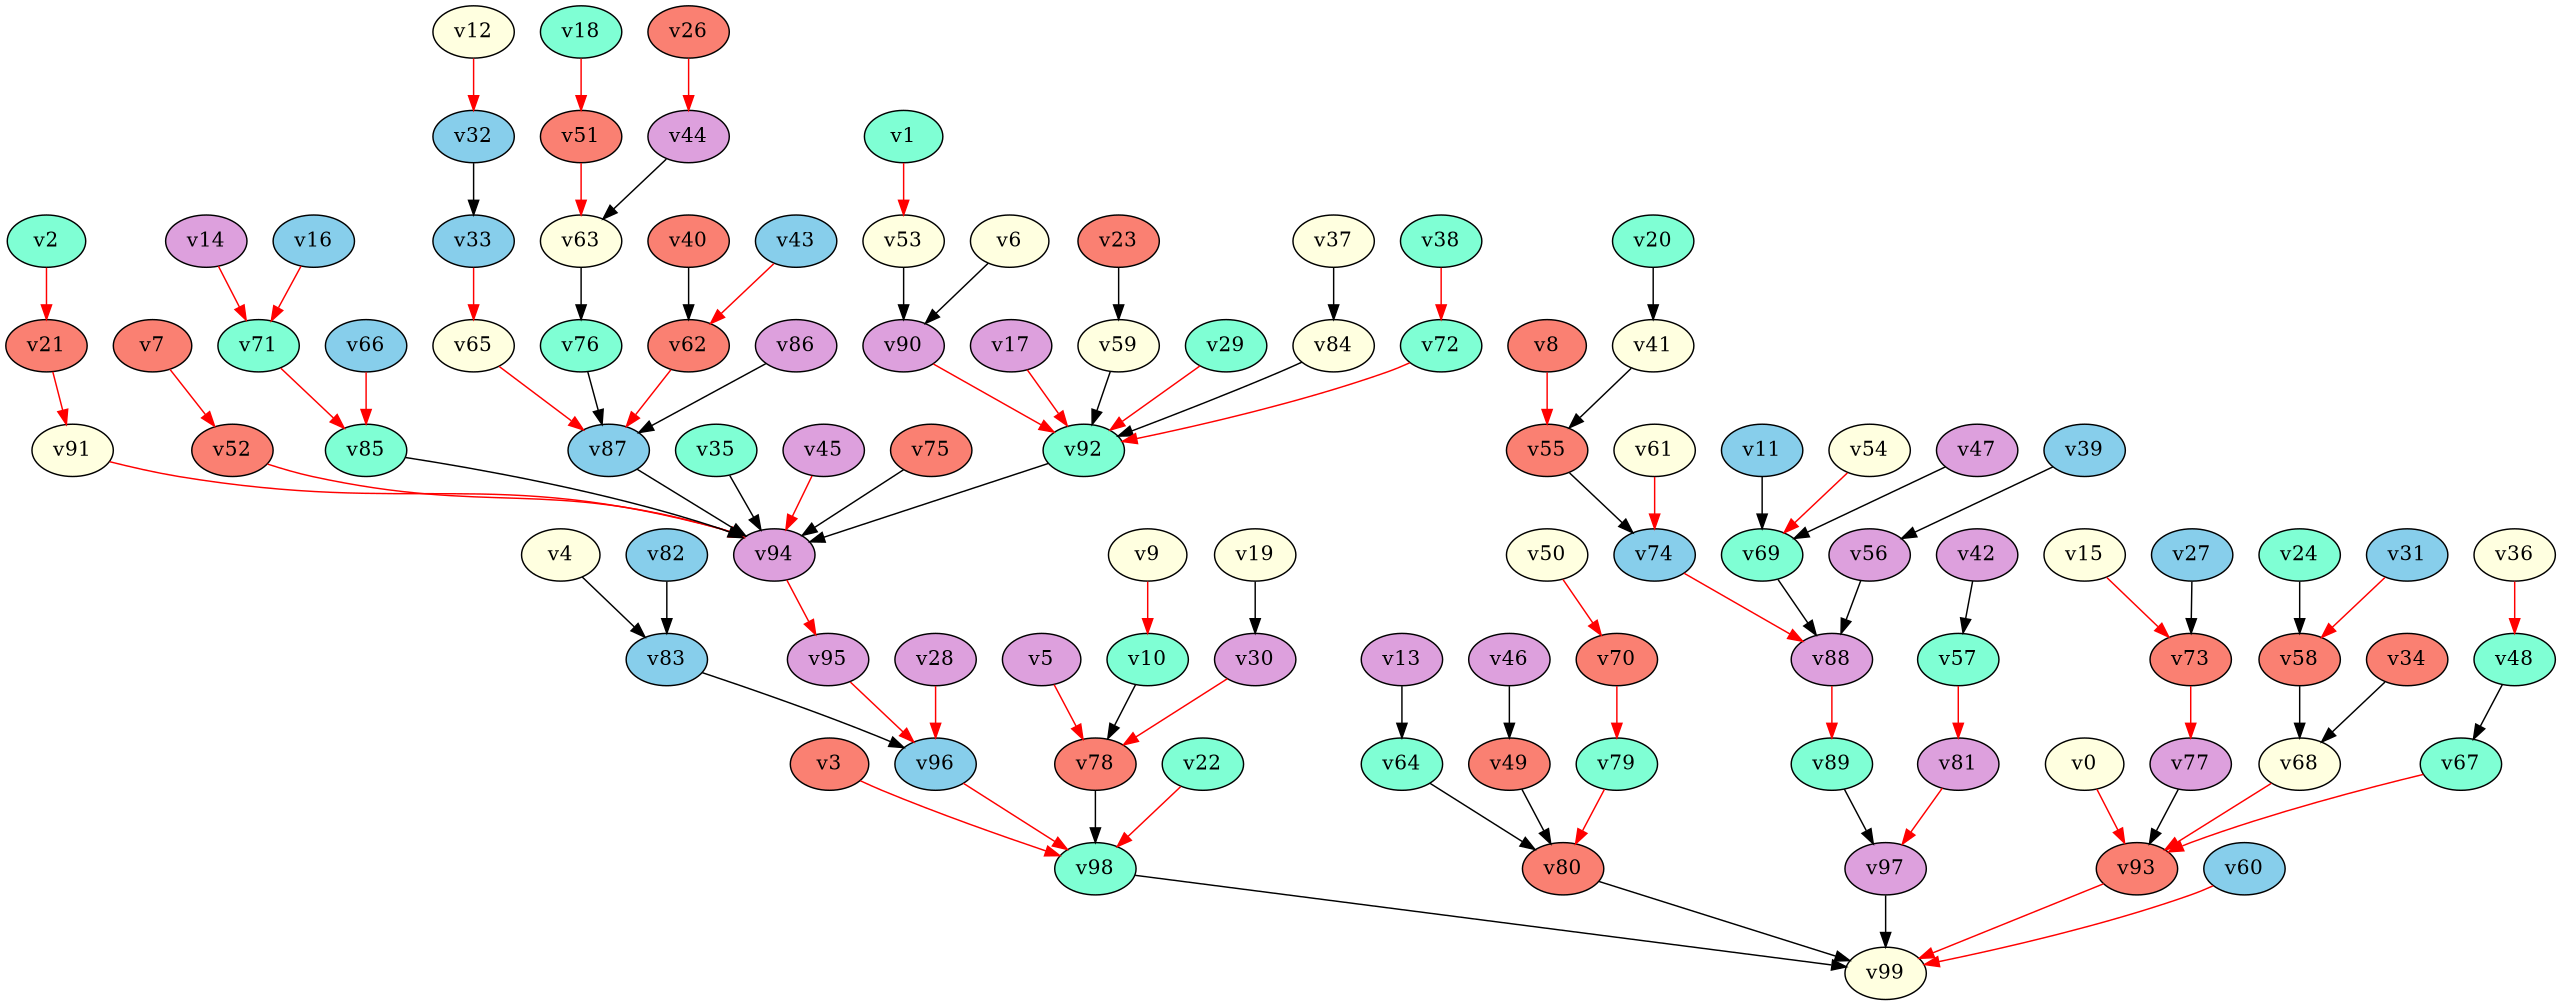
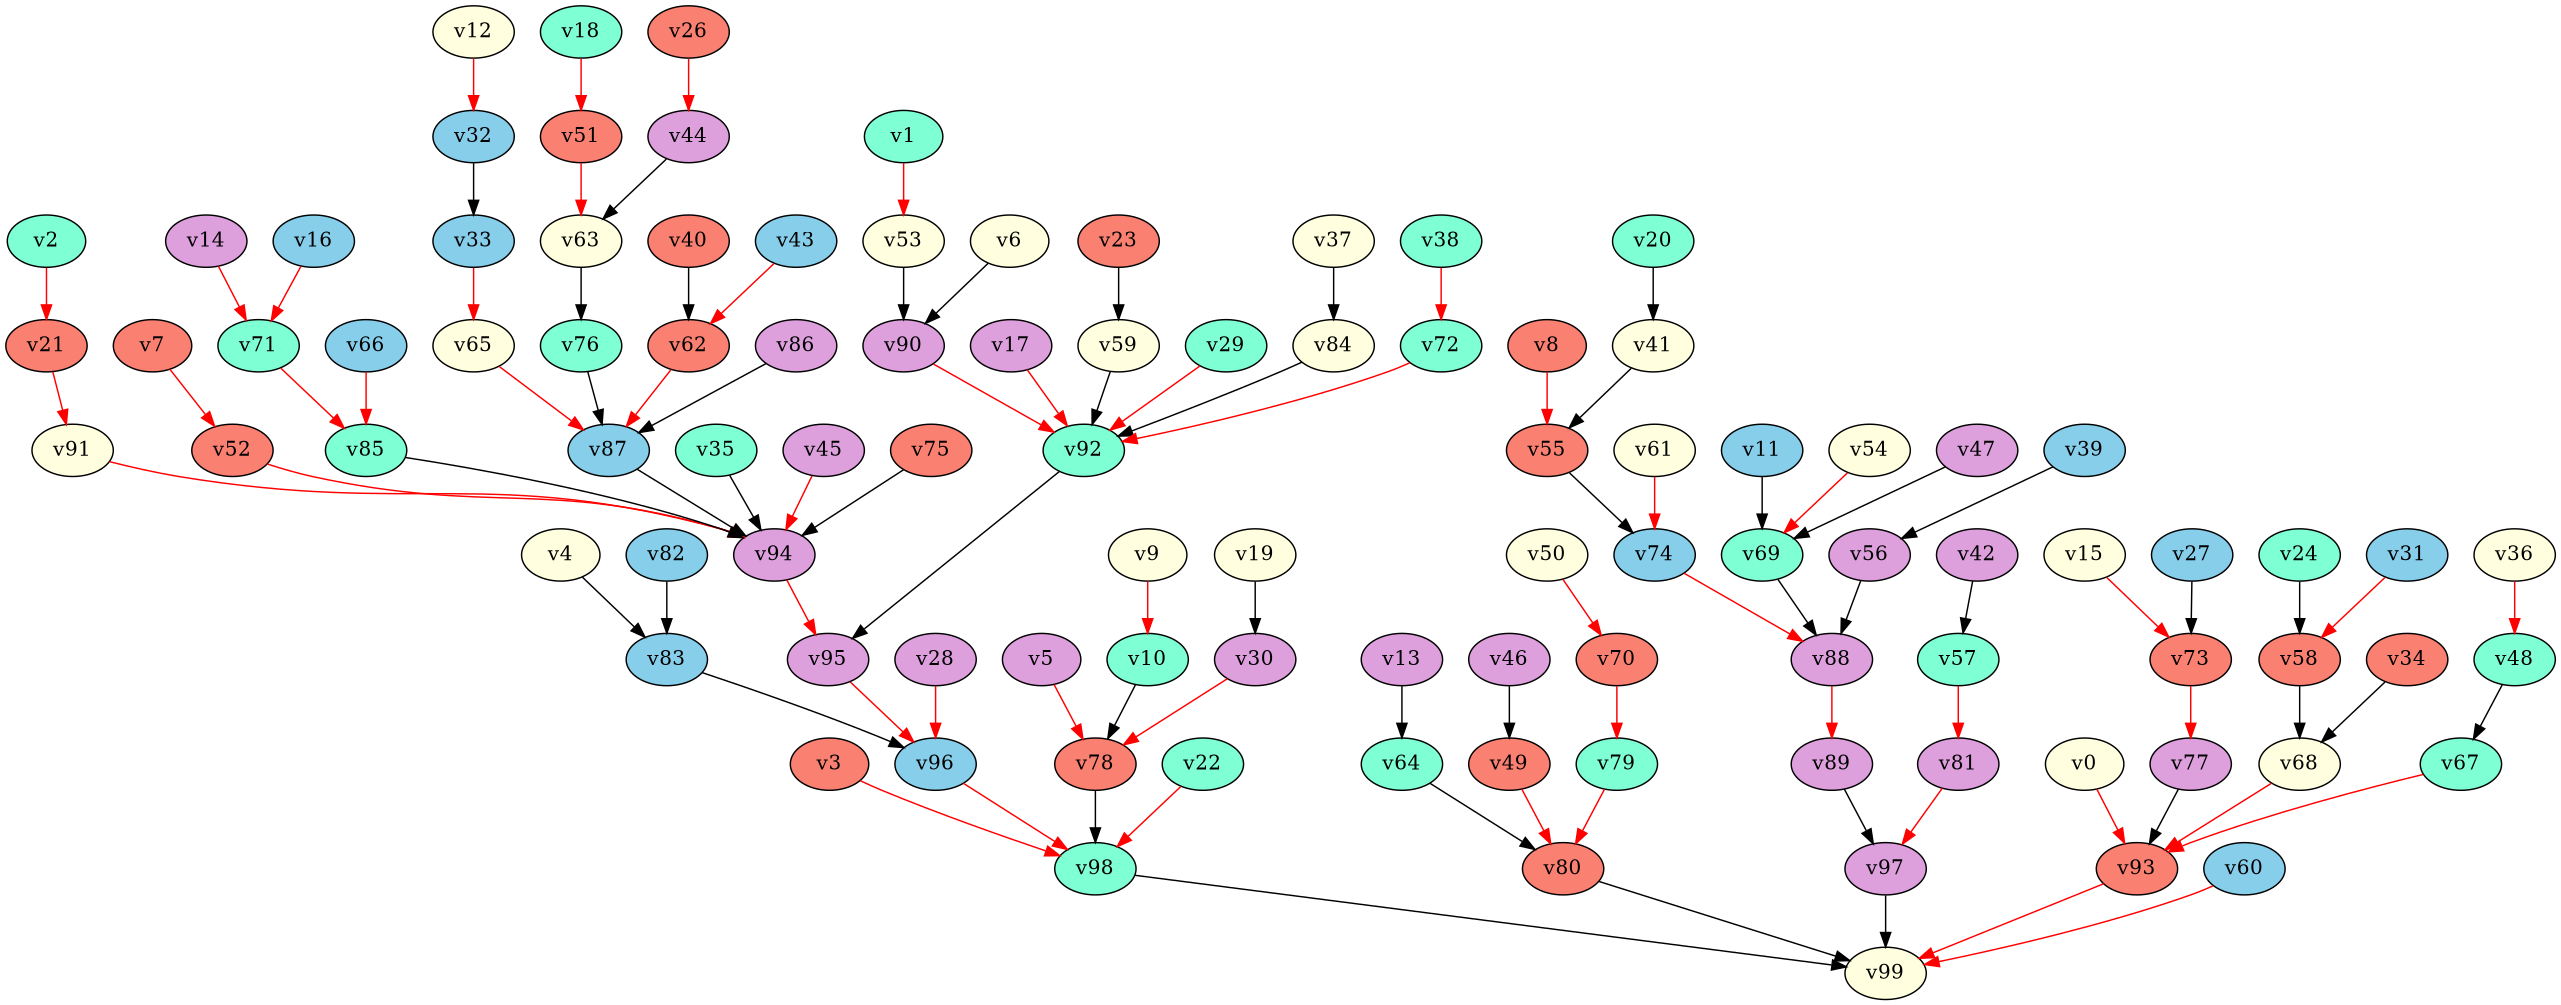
edge "v92" -> "v94": now "v92" -> "v95"
node "v89": fillcolor aquamarine -> plum
edge "v49" -> "v80": color black -> red
